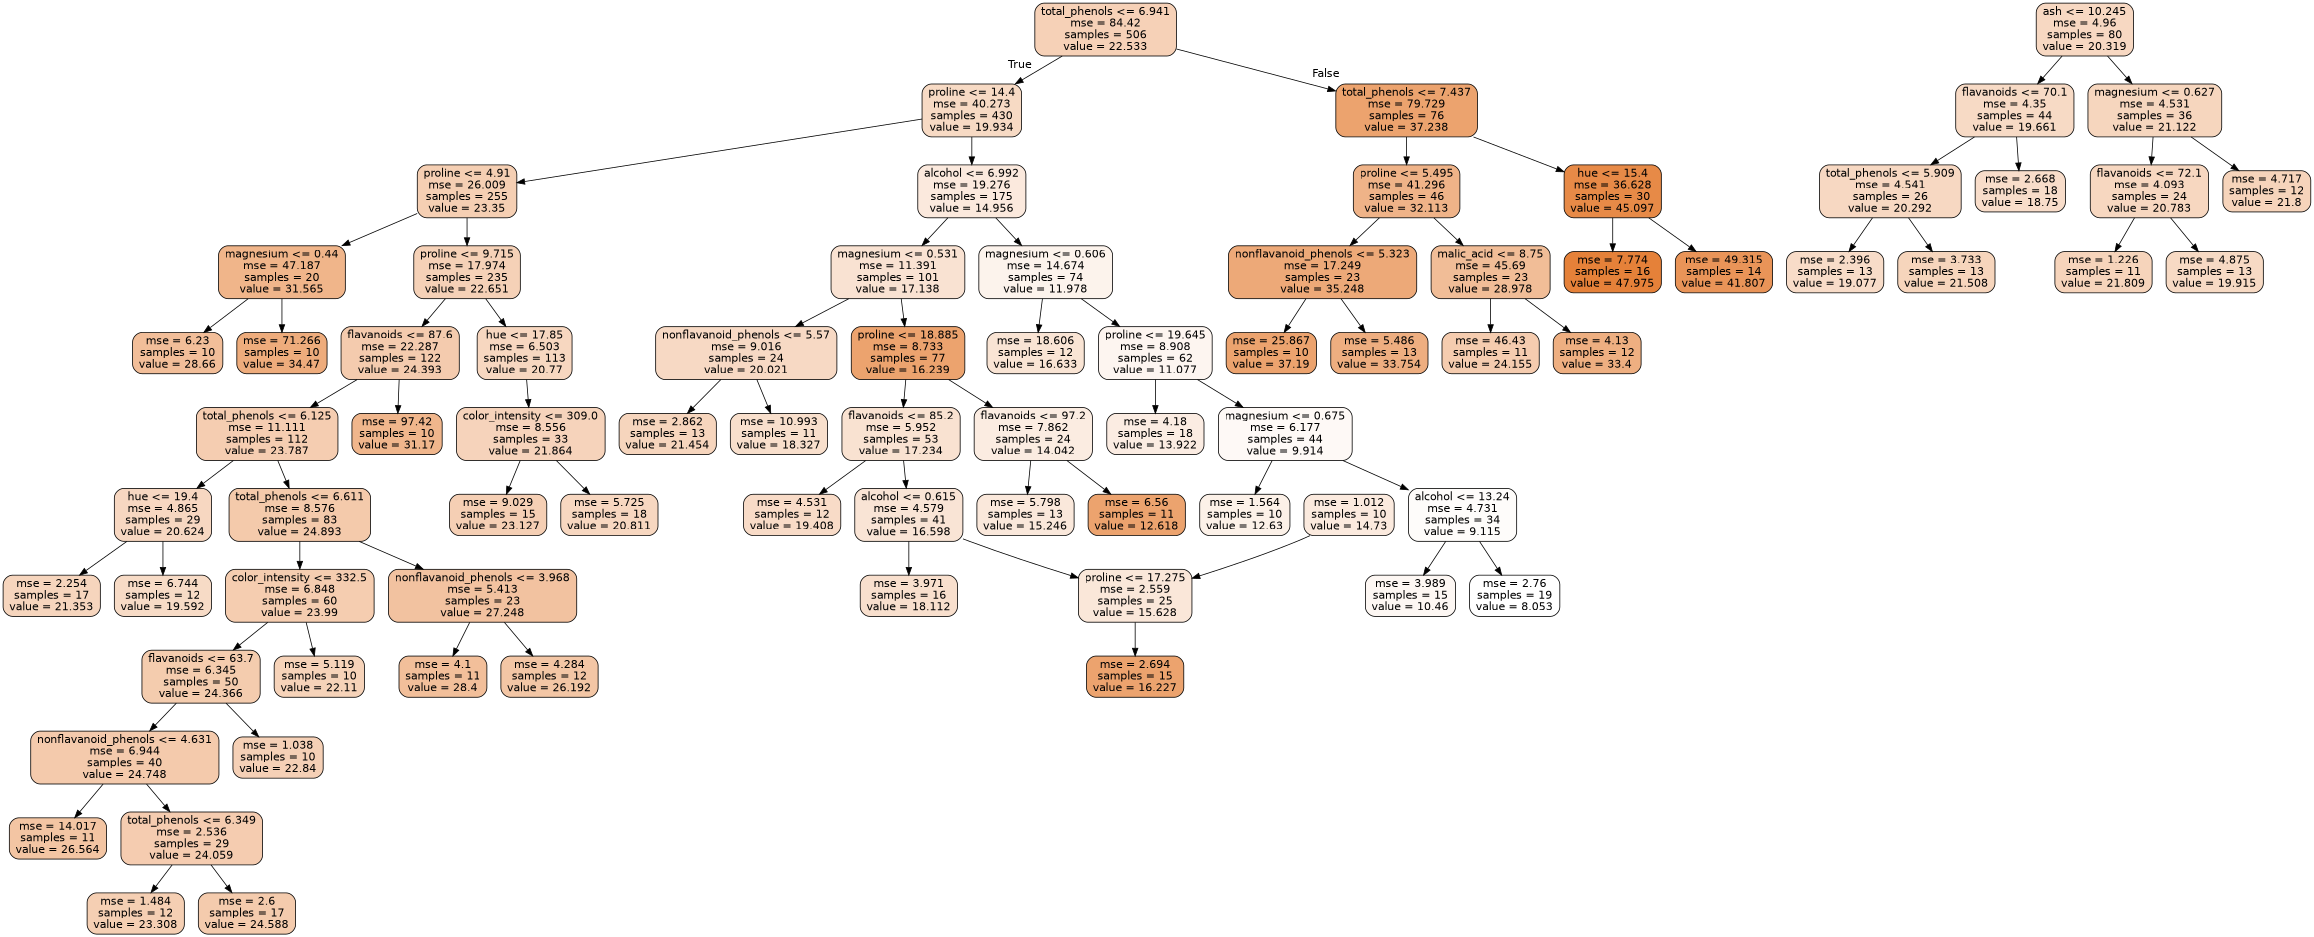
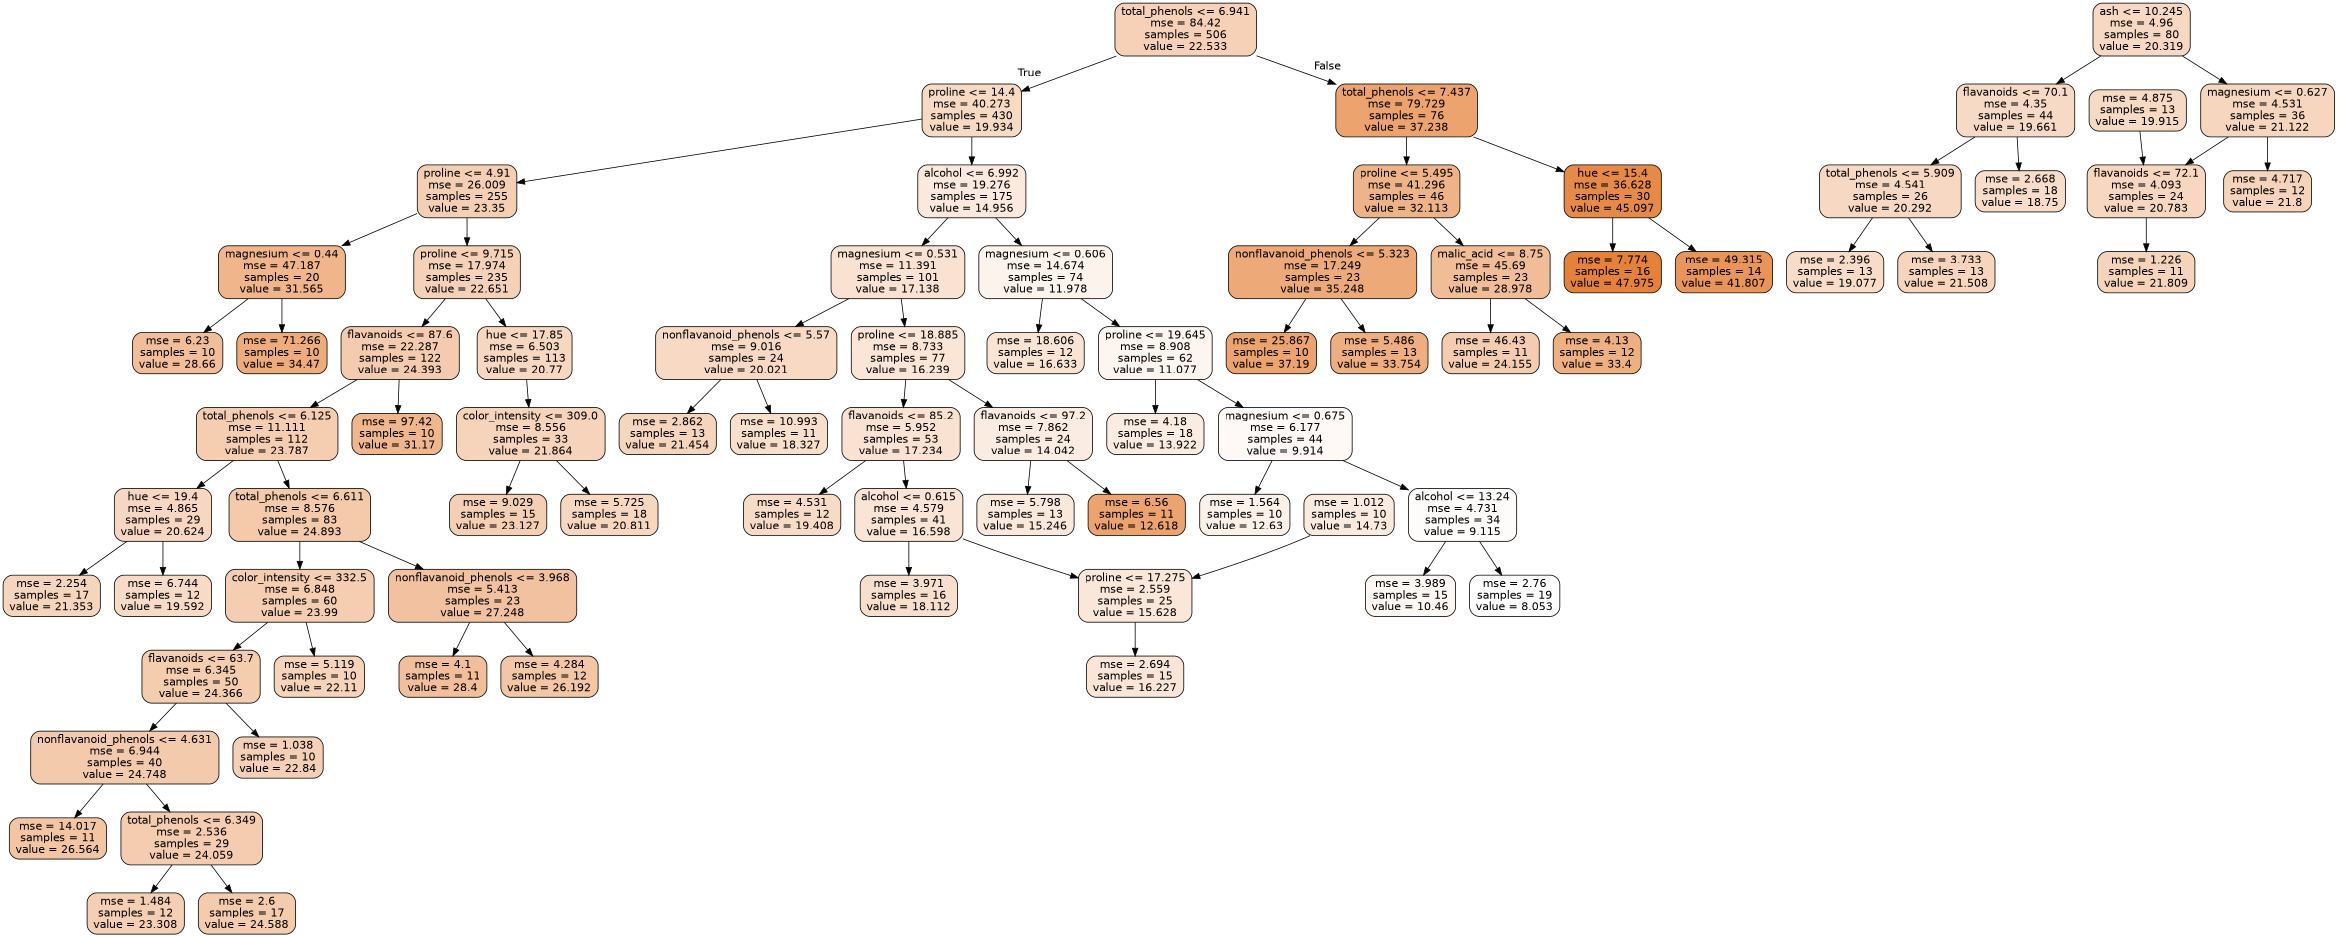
edge "flavanoids <= 72.1 mse = 4.093 samples = 24 value = 20.783" -> "mse = 4.875 samples = 13 value = 19.915": reversed
node "proline <= 18.885 mse = 8.733 samples = 77 value = 16.239": fillcolor #eca36e -> #fae5d6
node "mse = 2.694 samples = 15 value = 16.227": fillcolor #eca36e -> #fae5d6
